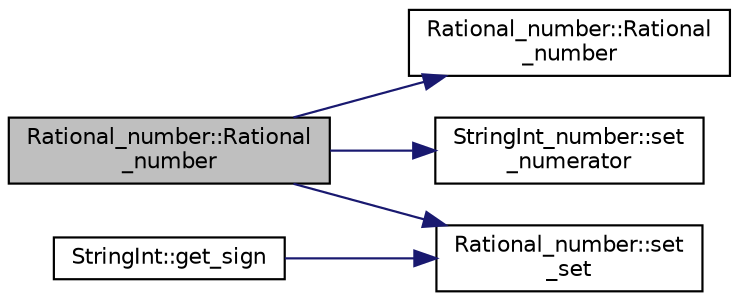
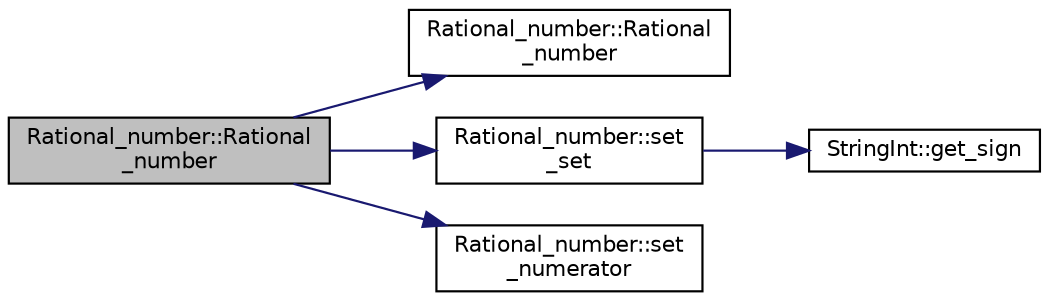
node "StringInt_number::set _numerator": label "StringInt_number::set _numerator" -> "Rational_number::set _numerator"
edge "StringInt::get_sign" -> "Rational_number::set _set": reversed
